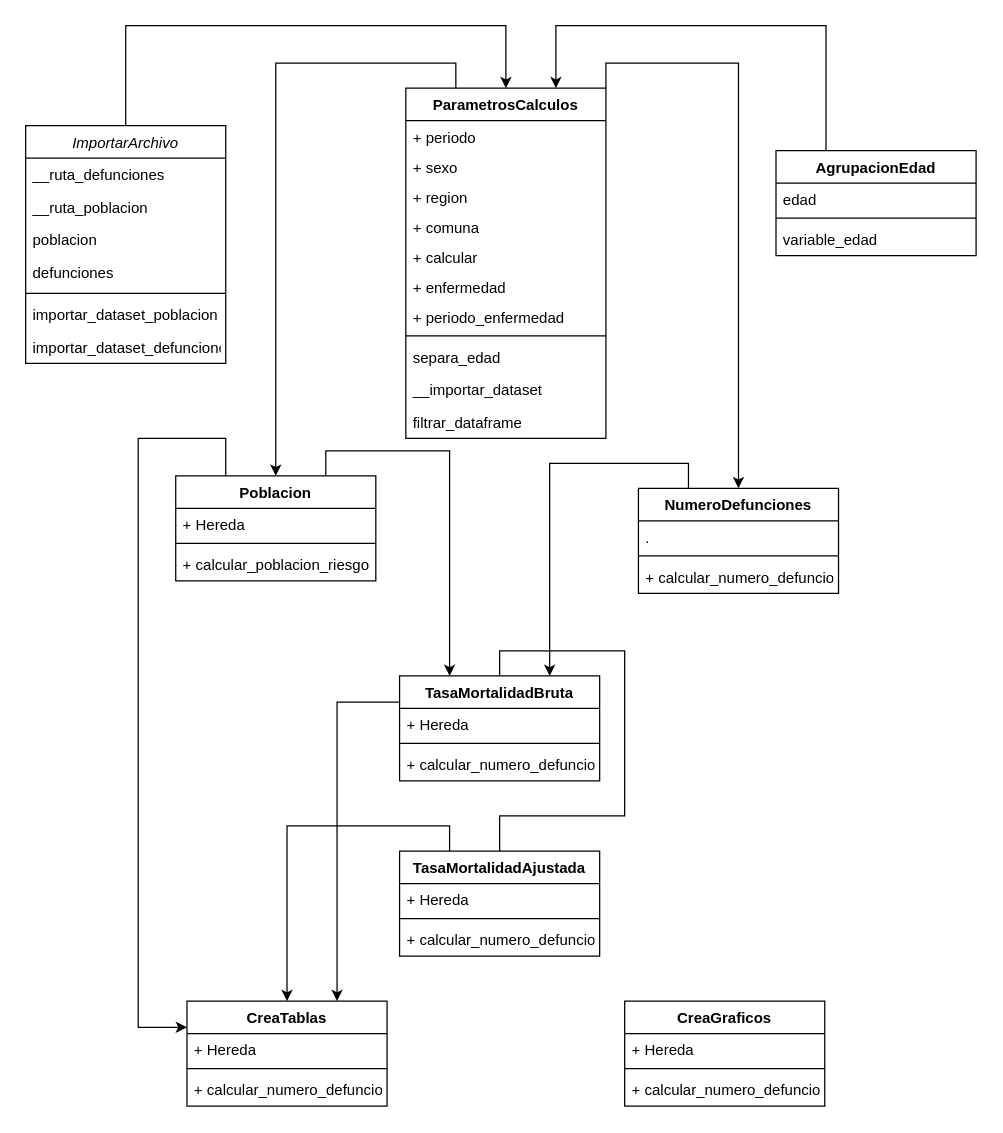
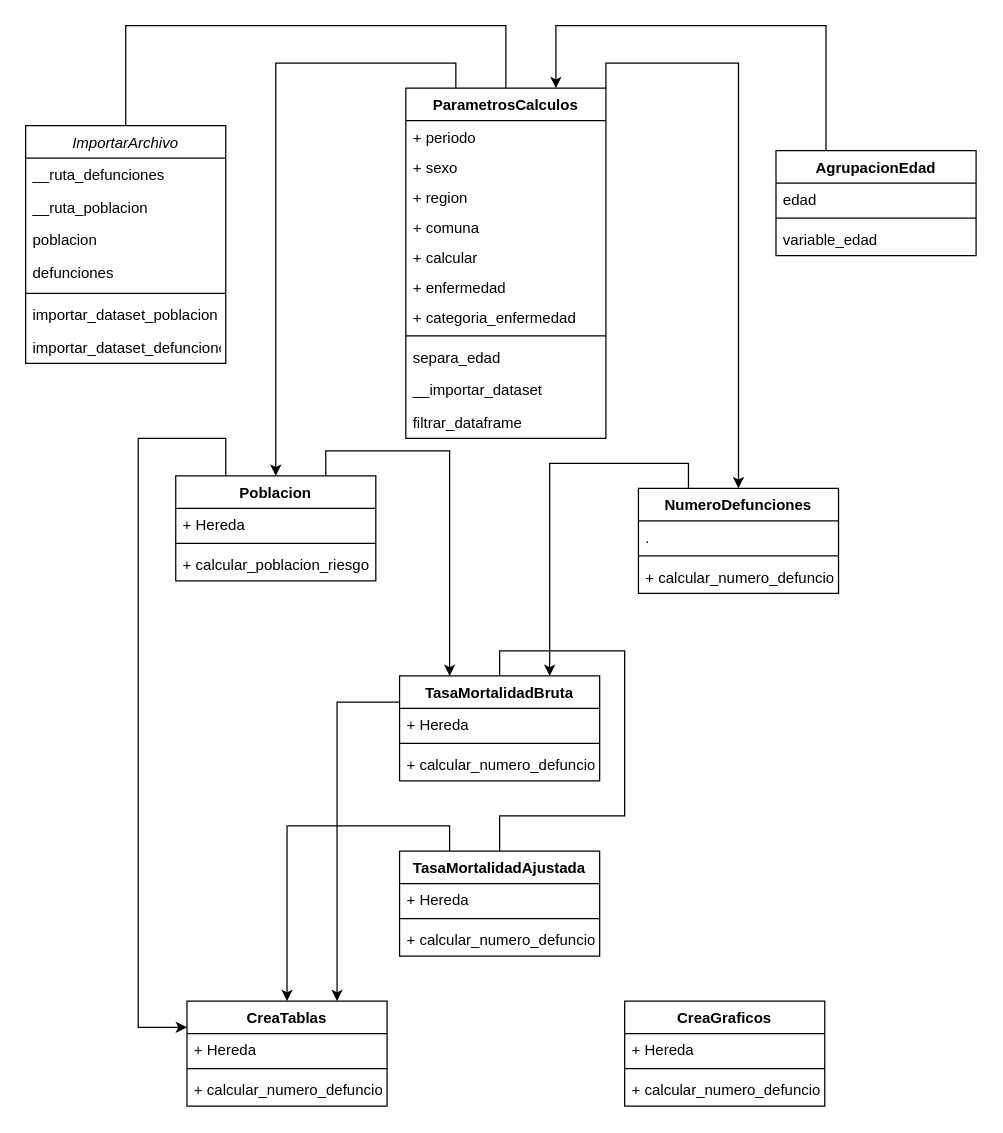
edge "ImportarArchivo" -> "ParametrosCalculos": arrowhead classic -> none
node "+ periodo_enfermedad": label "+ periodo_enfermedad" -> "+ categoria_enfermedad"
